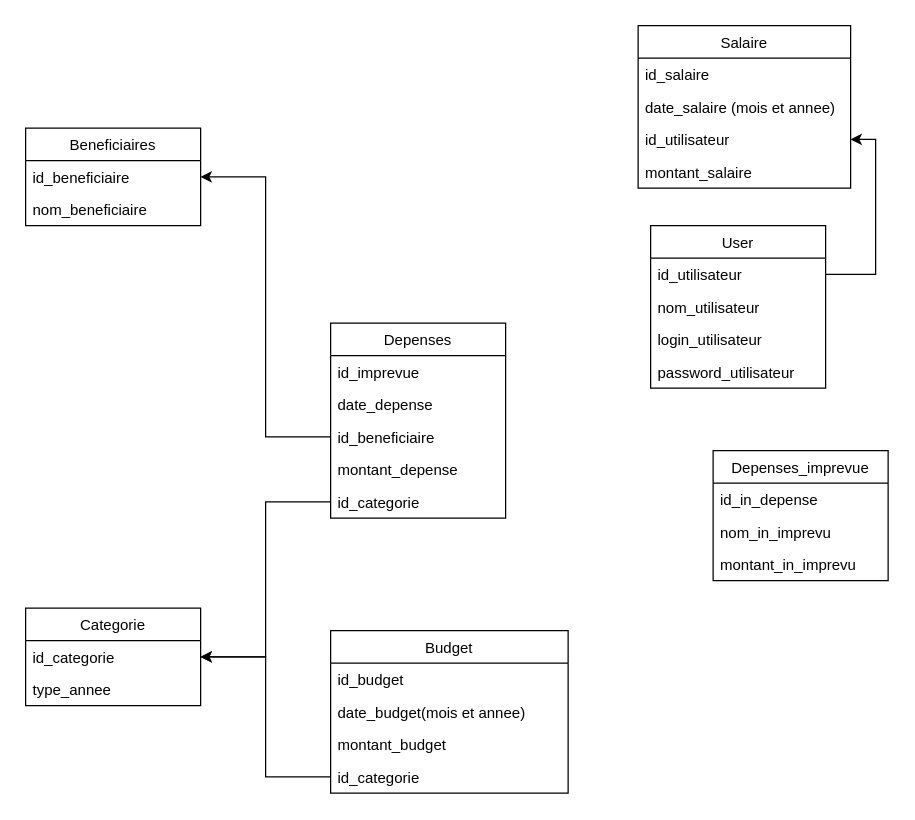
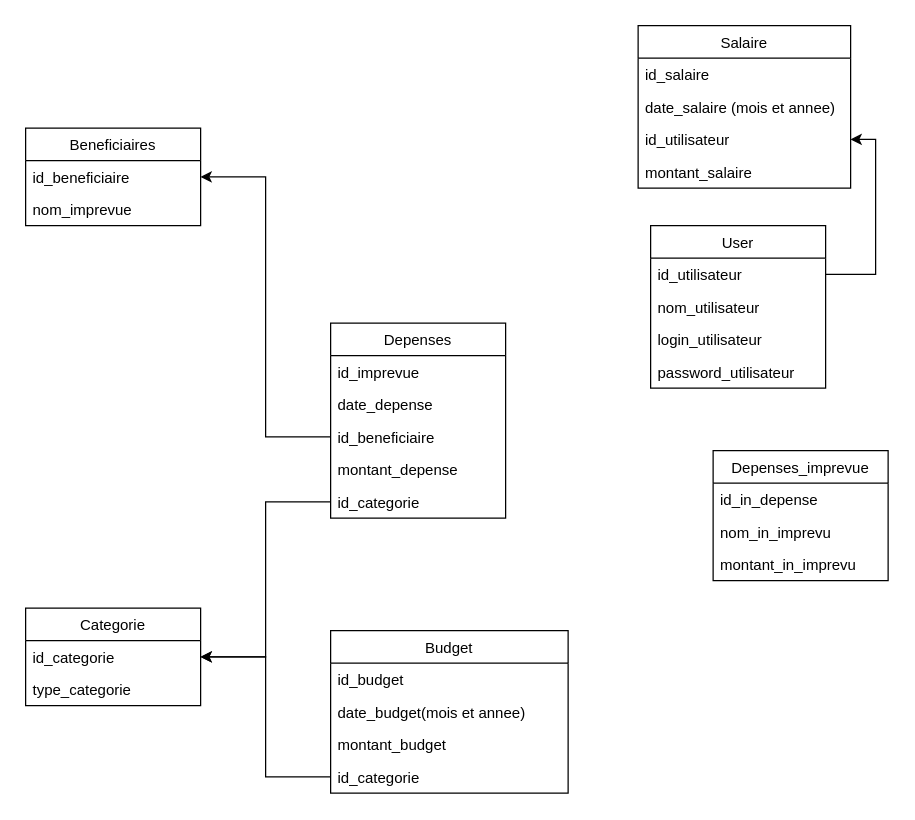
node "nom_beneficiaire": label "nom_beneficiaire" -> "nom_imprevue"
node "type_annee": label "type_annee" -> "type_categorie"
